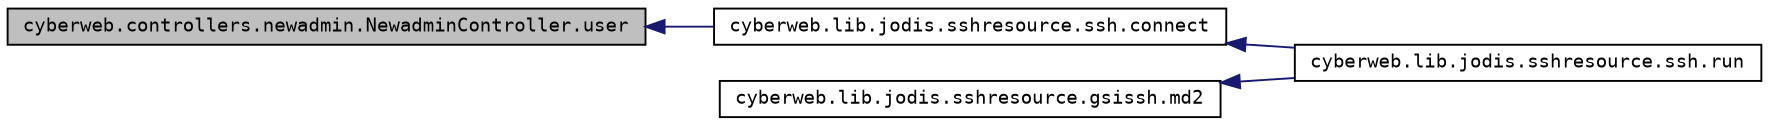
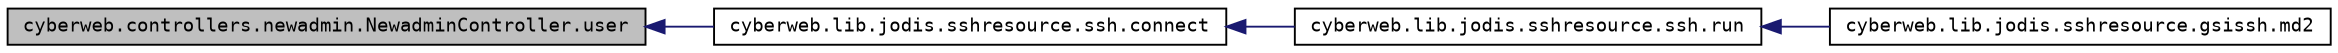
edge "cyberweb.lib.jodis.sshresource.ssh.run" -> "cyberweb.lib.jodis.sshresource.gsissh.md2": reversed
